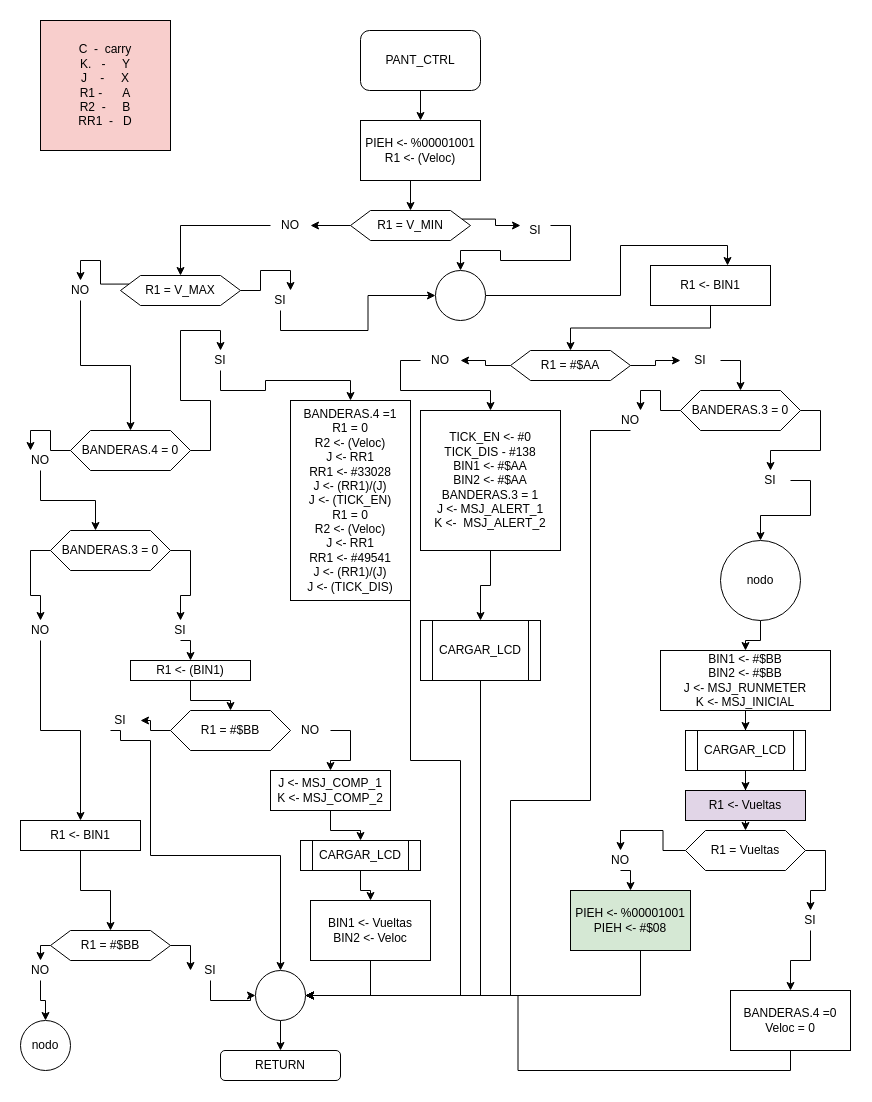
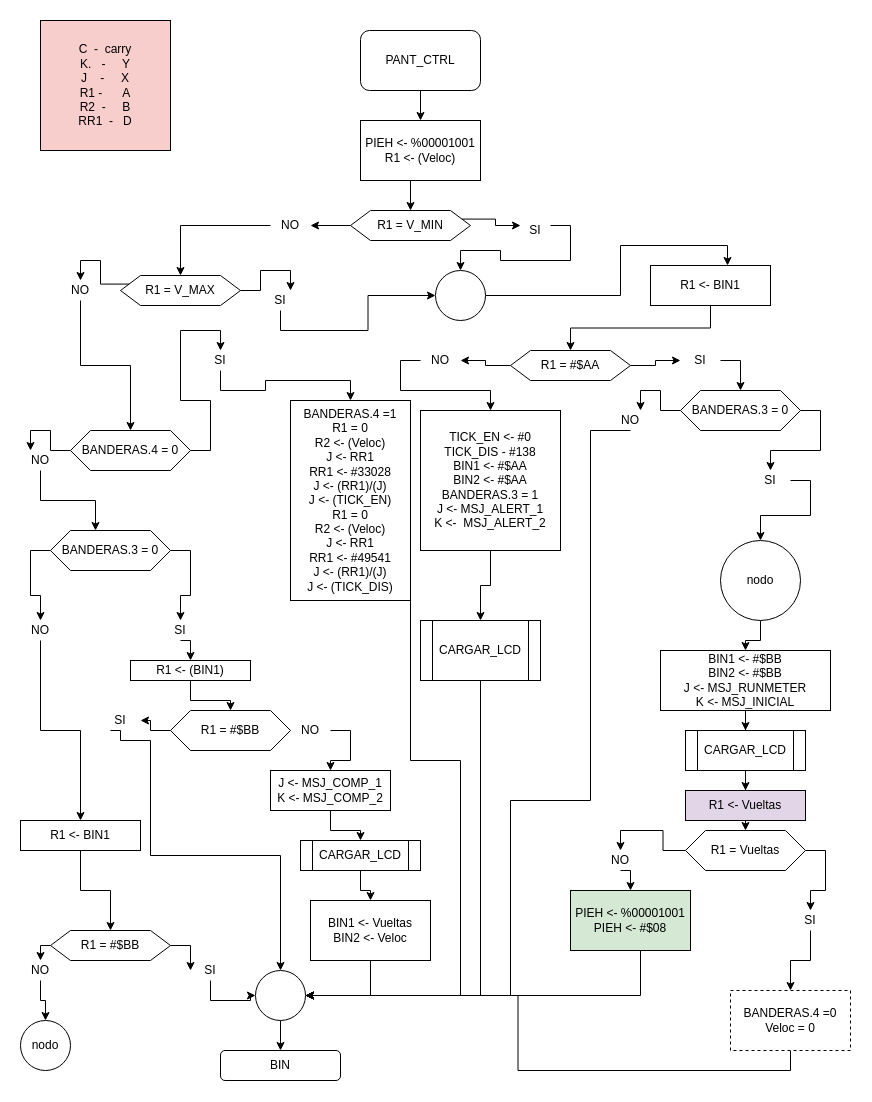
node "BANDERAS.4 =0 Veloc = 0": style solid -> dashed
node "RETURN": label "RETURN" -> "BIN"
